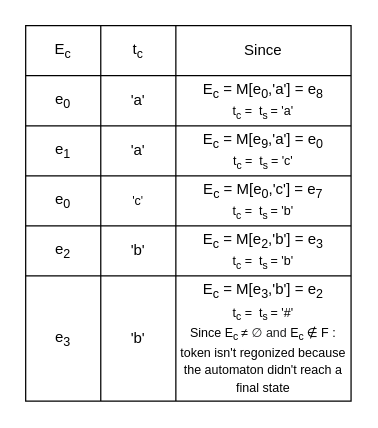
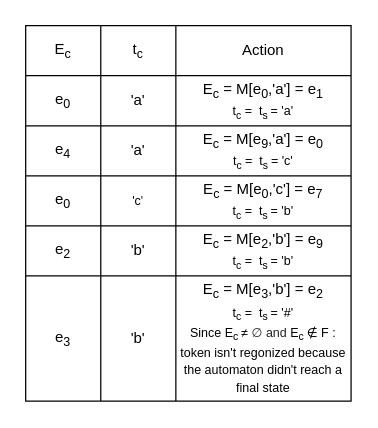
node "Since": label "Since" -> "Action"
node "Ec = M[e0,'a'] = e8 tc = ts = 'a'": label "Ec = M[e0,'a'] = e8 tc = ts = 'a'" -> "Ec = M[e0,'a'] = e1 tc = ts = 'a'"
node "e1": label "e1" -> "e4"
node "Ec = M[e2,'b'] = e3 tc = ts = 'b'": label "Ec = M[e2,'b'] = e3 tc = ts = 'b'" -> "Ec = M[e2,'b'] = e9 tc = ts = 'b'"
